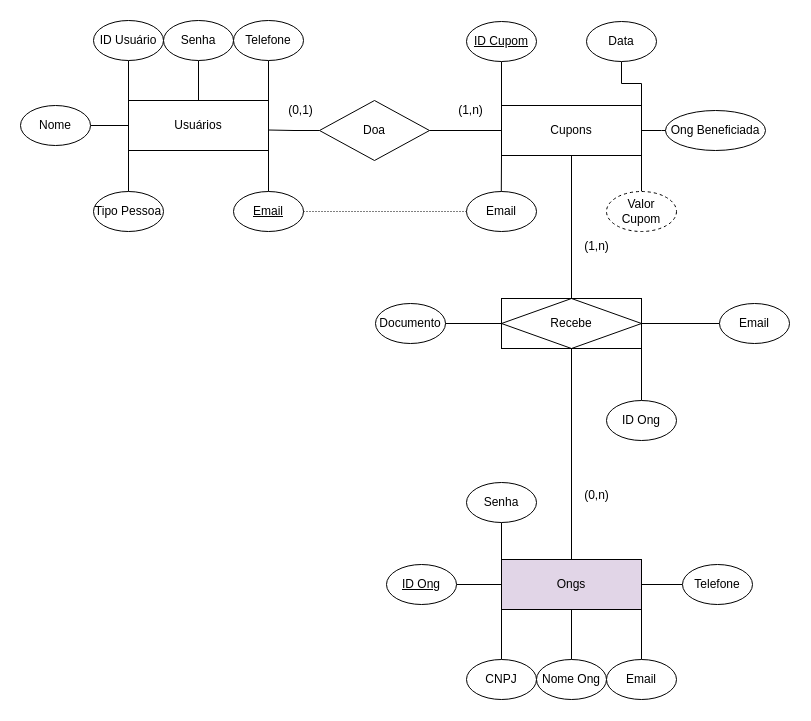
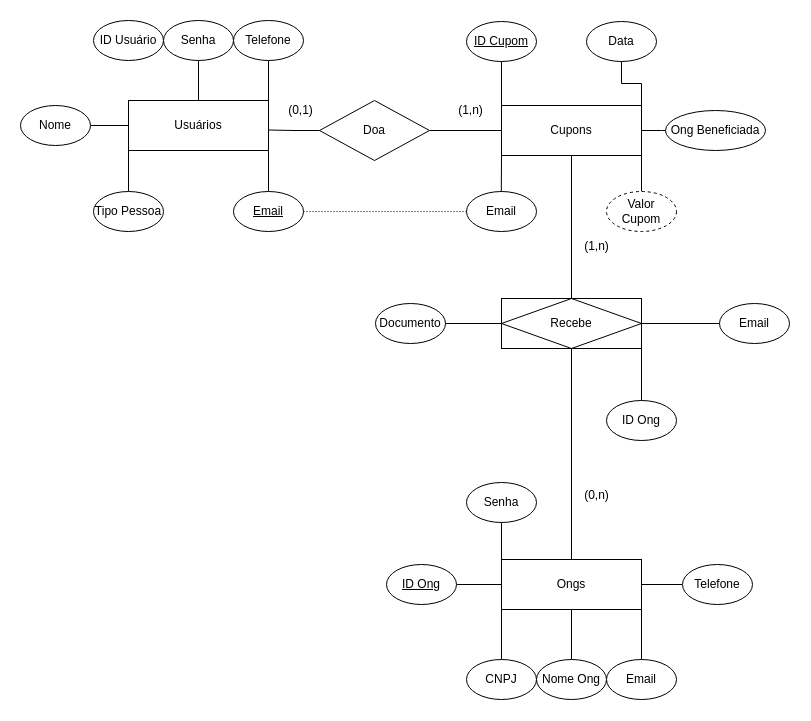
edge "ID Usuário" -- "Usuários": removed
node "Ongs": fillcolor #e1d5e7 -> #ffffff
